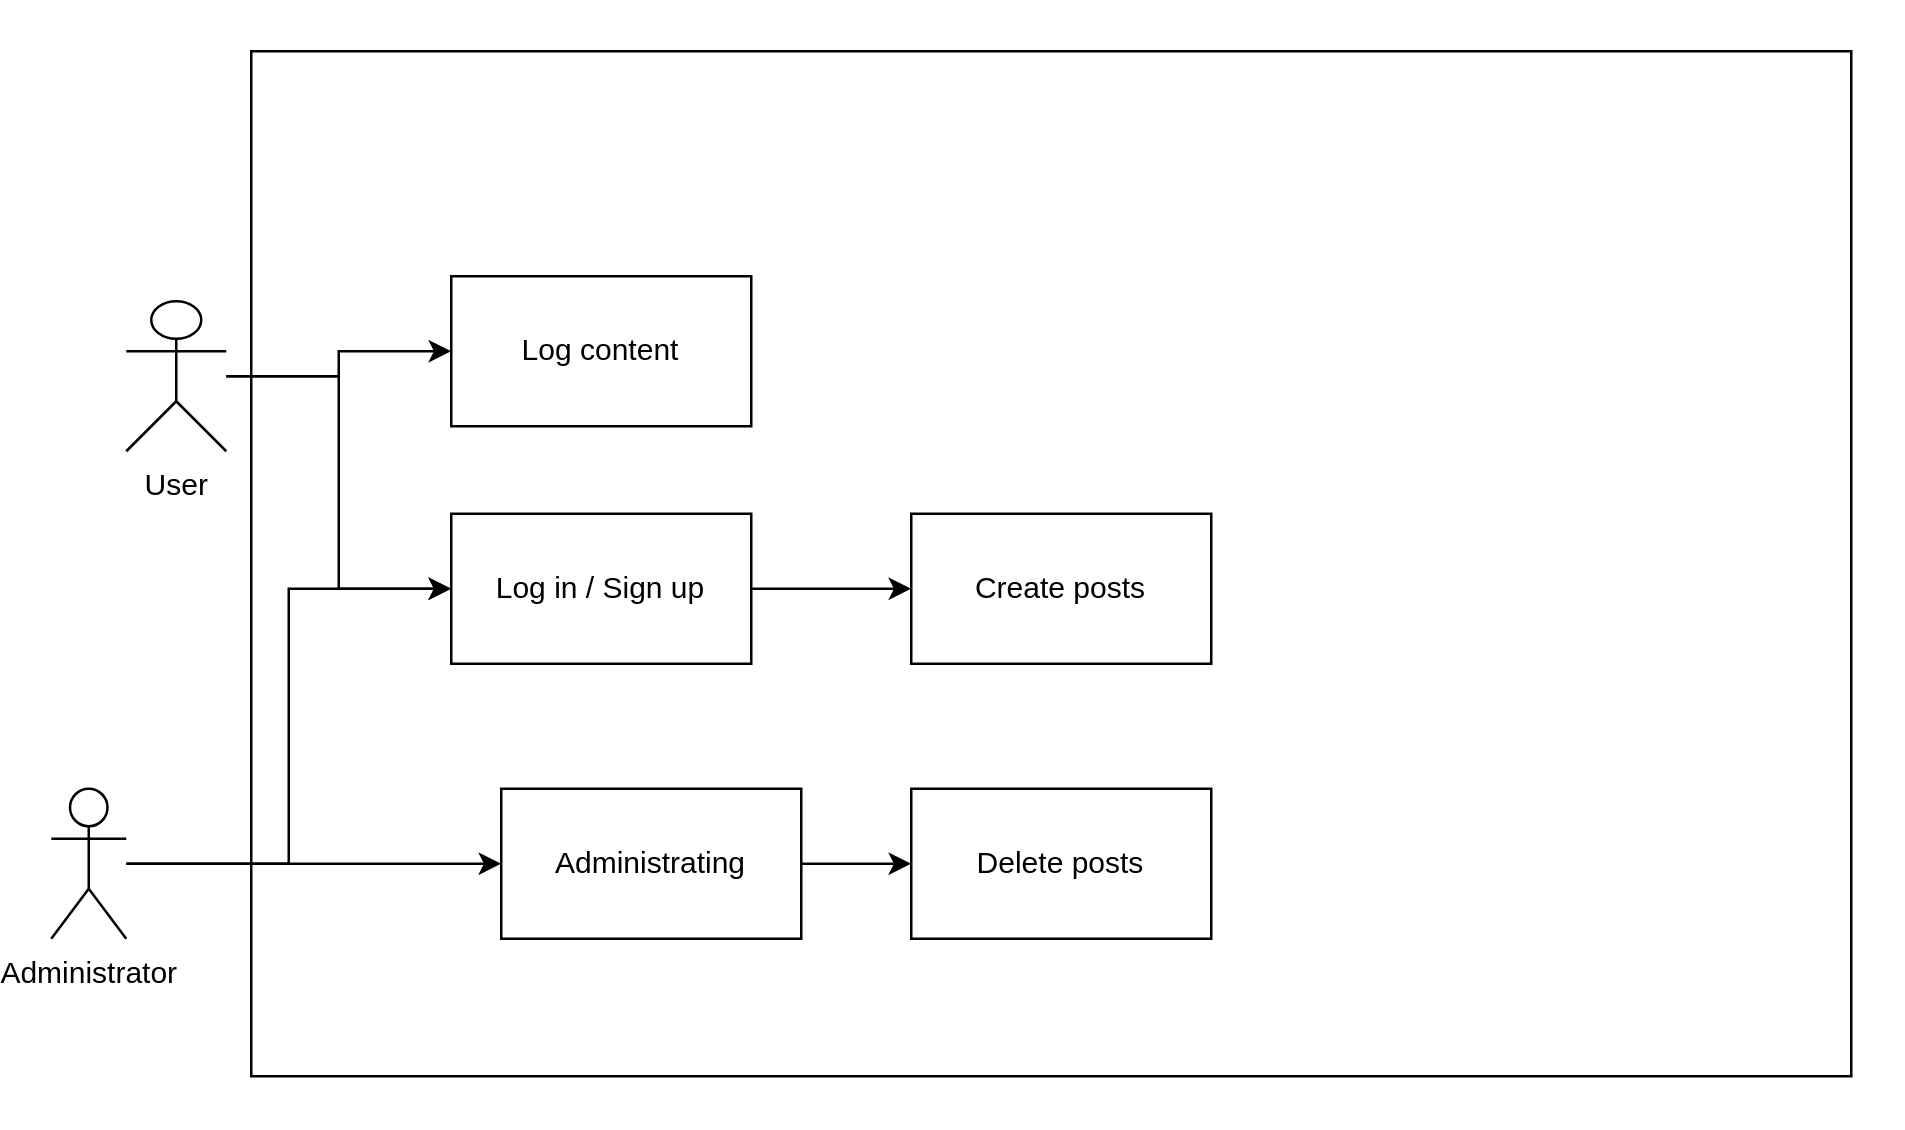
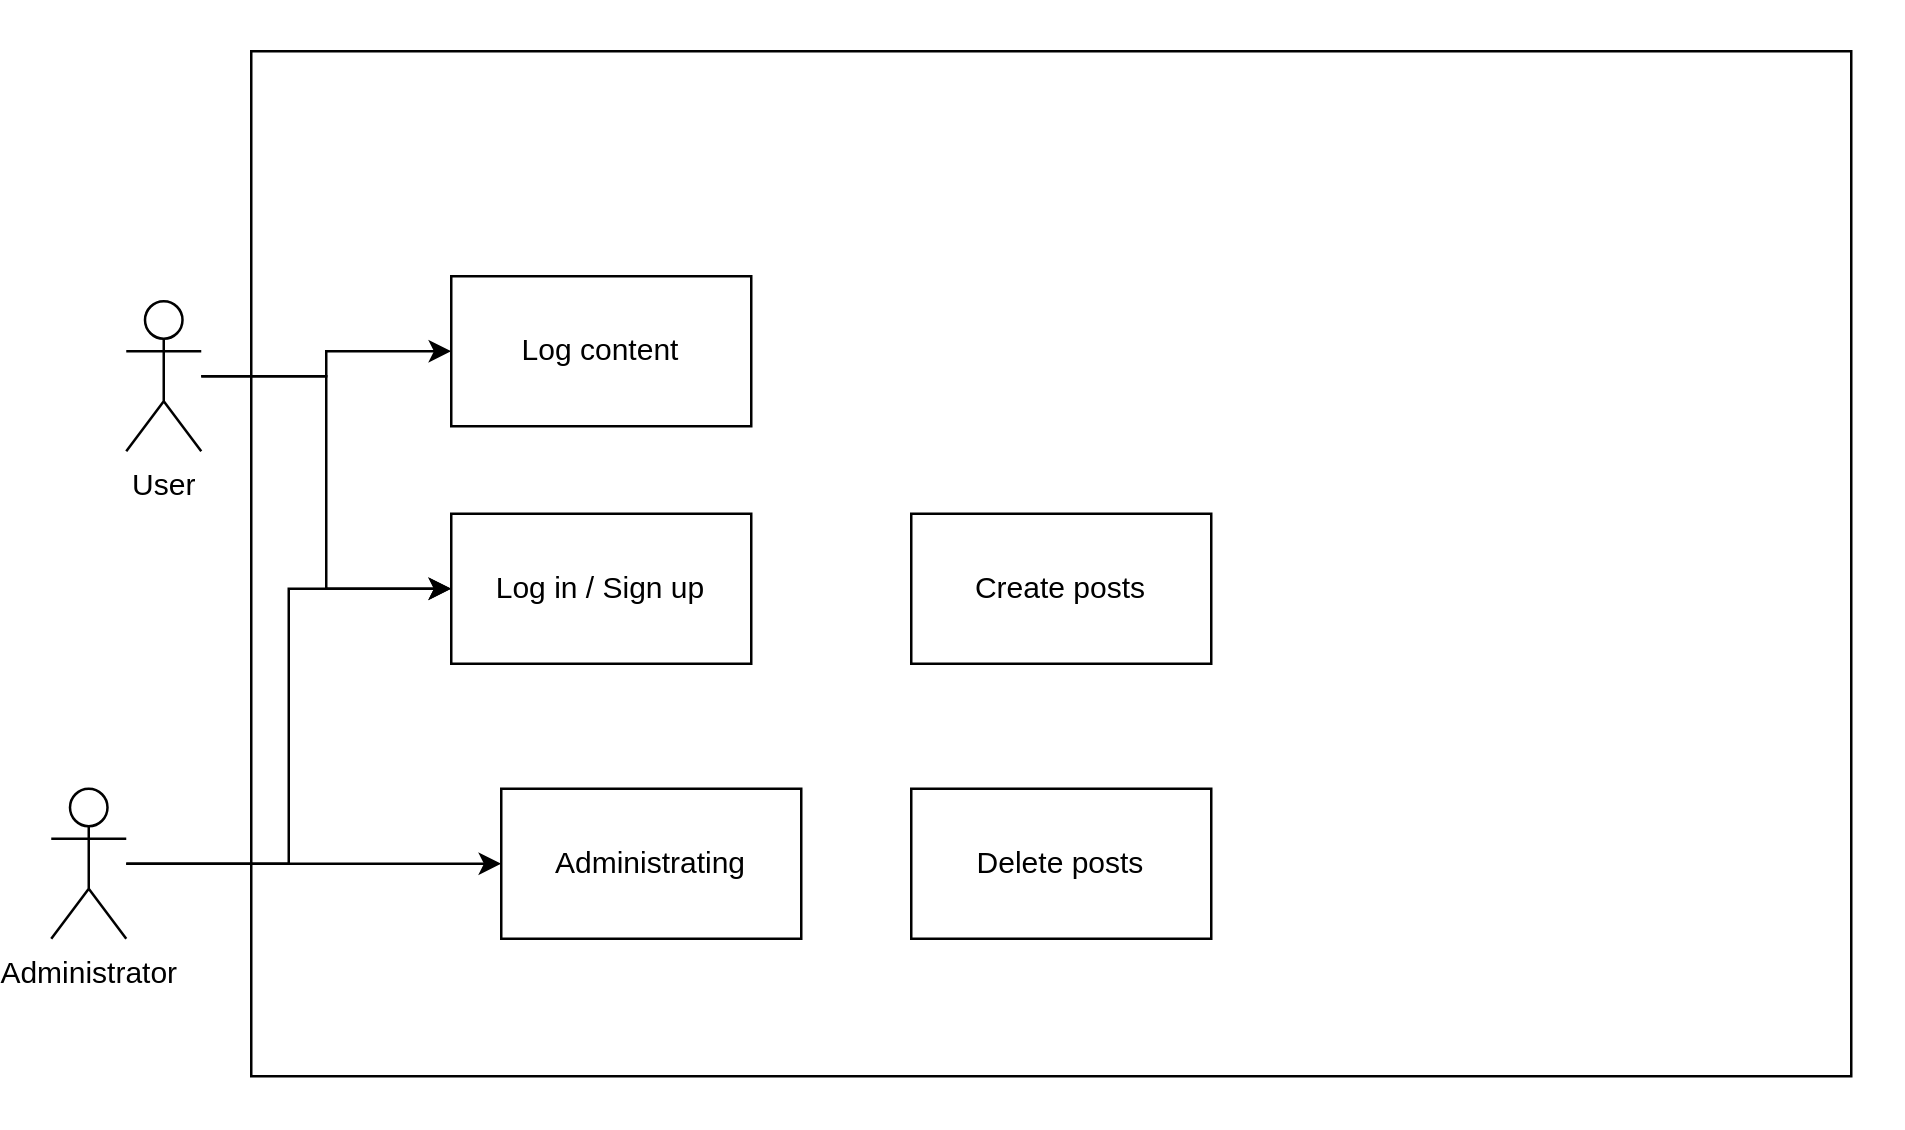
node "User": size 100x150 -> 75x150
edge "Log in / Sign up" -> "Create posts": removed
edge "Administrating" -> "Delete posts": removed
